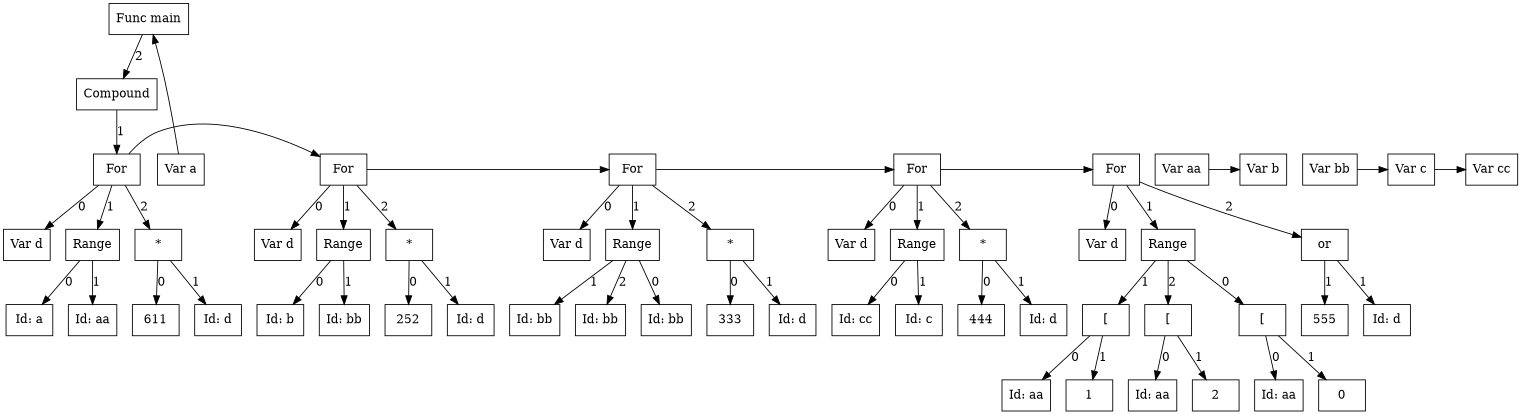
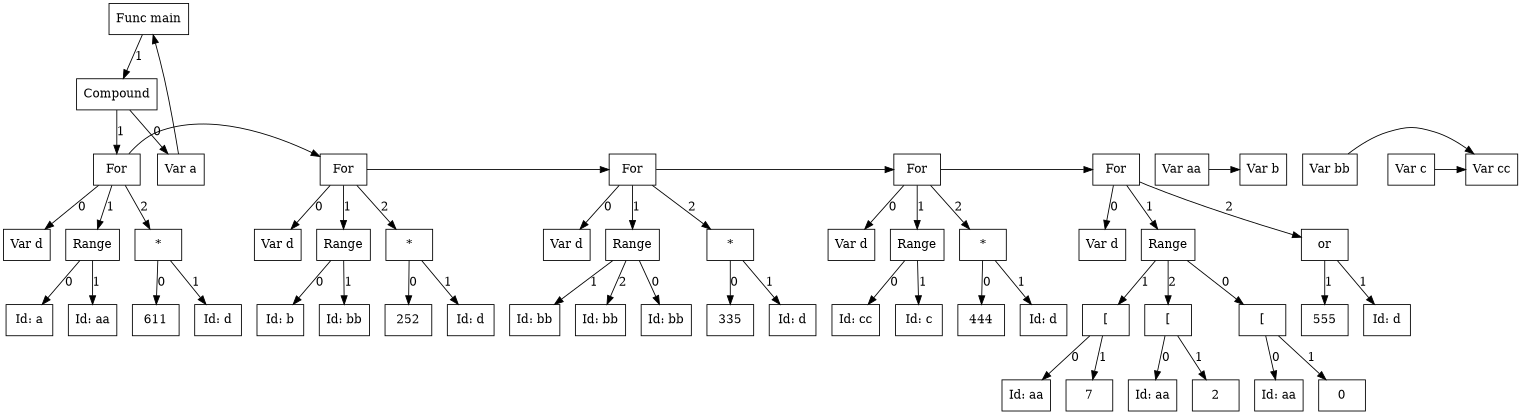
edge "Func main" -> "Compound": label "2" -> "1"
edge "Compound" -> "Var a": added, label "0"
edge "Var bb" -> "Var c": now "Var bb" -> "Var cc"
node "333": label "333" -> "335"
node "1": label "1" -> "7"
